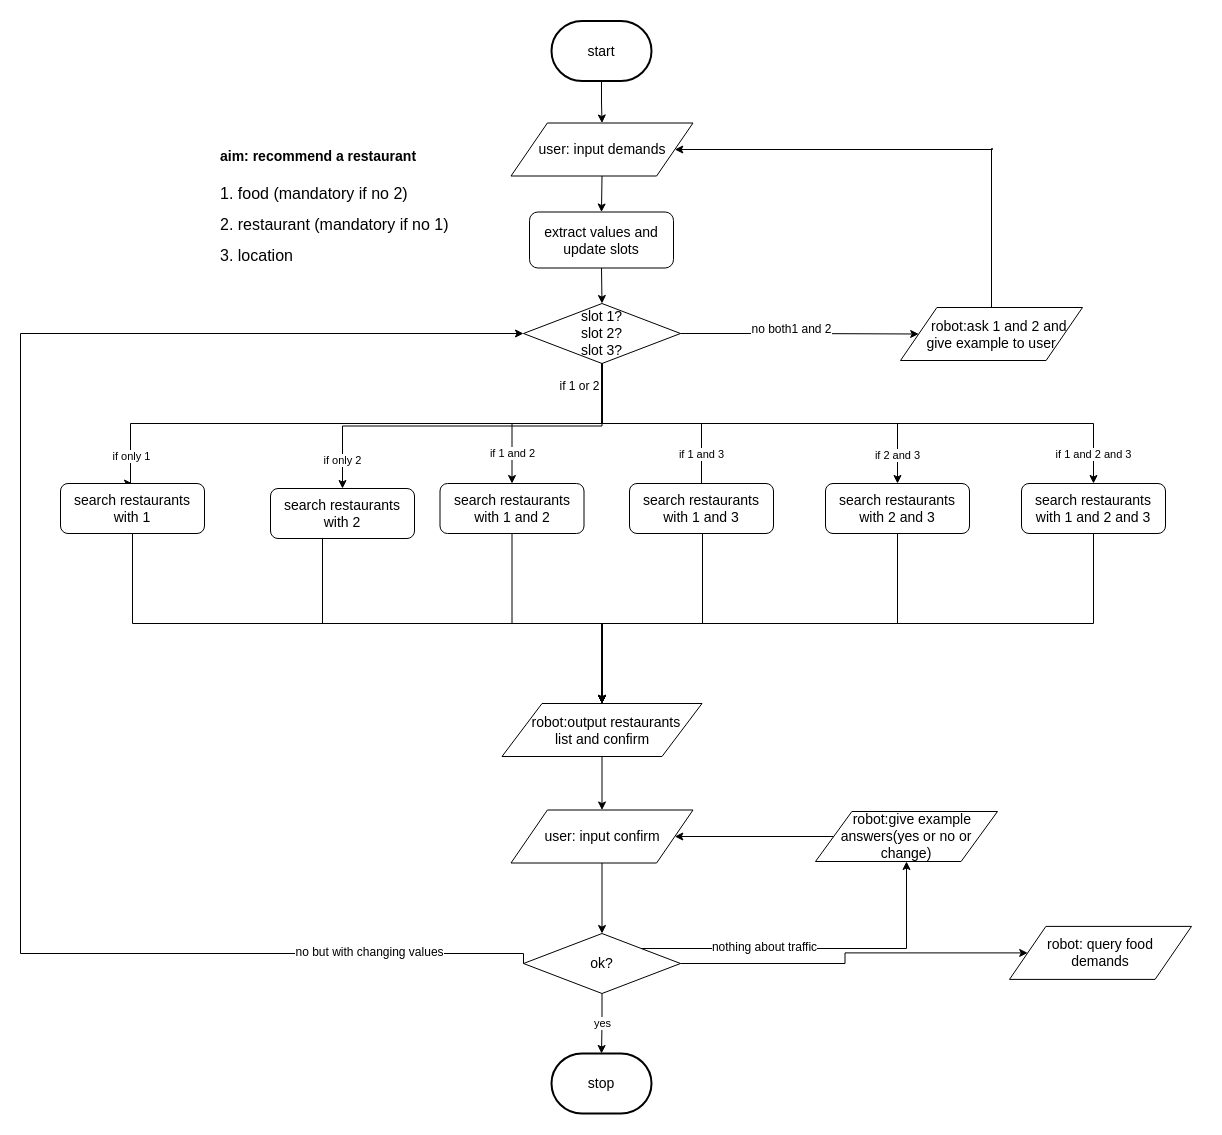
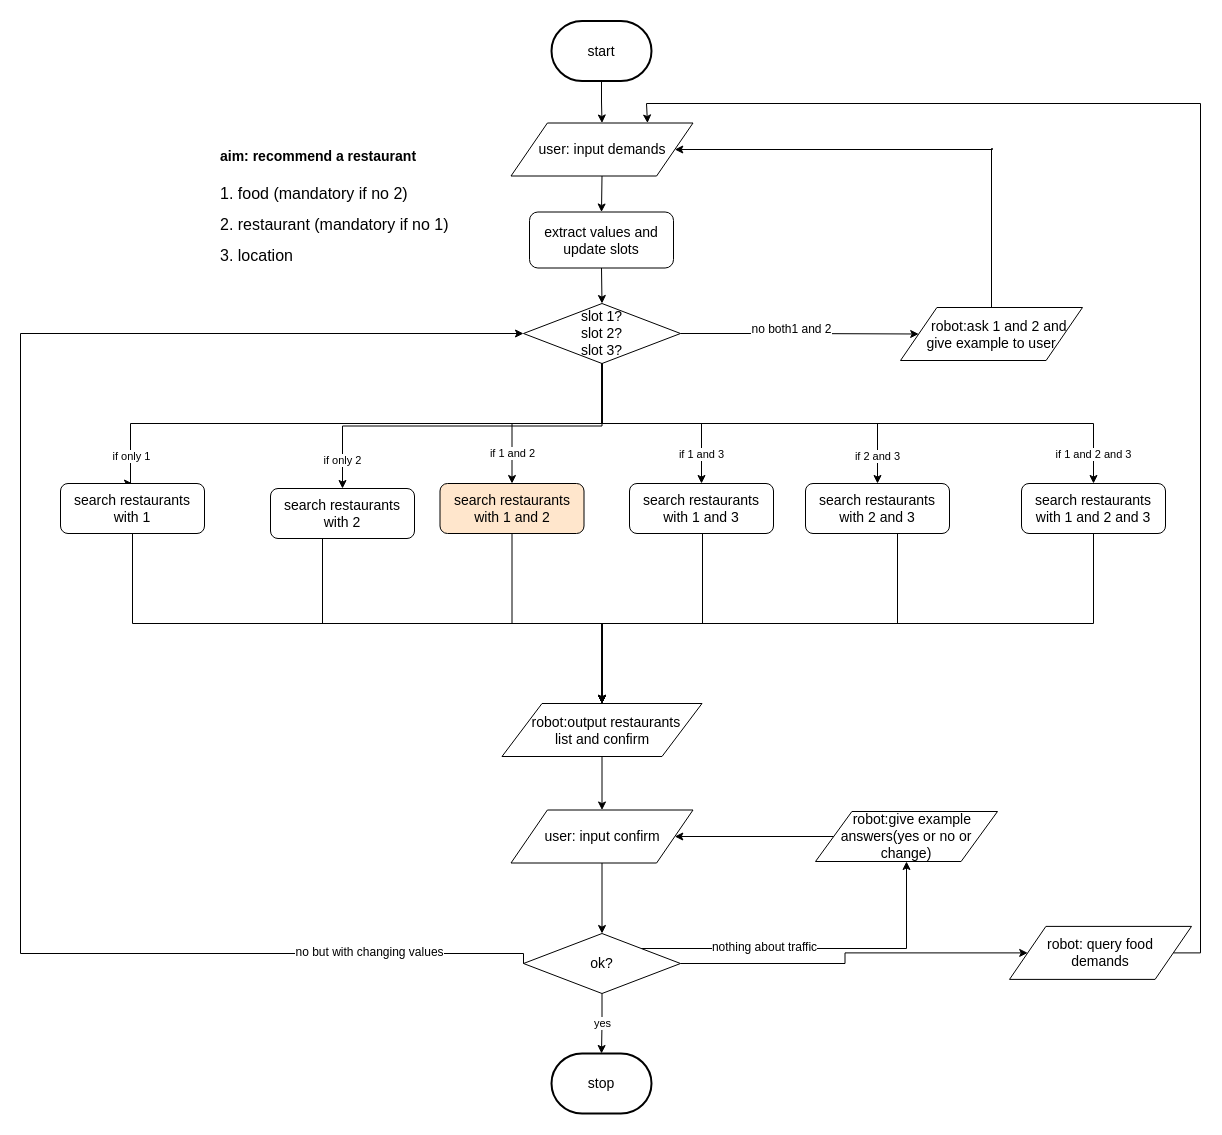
edge "robot: query food demands" -> "user: input demands": added
node "if 1 or 2": removed
edge "slot 1? slot 2? slot 3?" -- "search restaurants with 1 and 3": arrowhead none -> classic
node "search restaurants with 1 and 2": fillcolor #ffffff -> #ffe6cc
node "search restaurants with 2 and 3": moved (898, 509) -> (878, 509)
